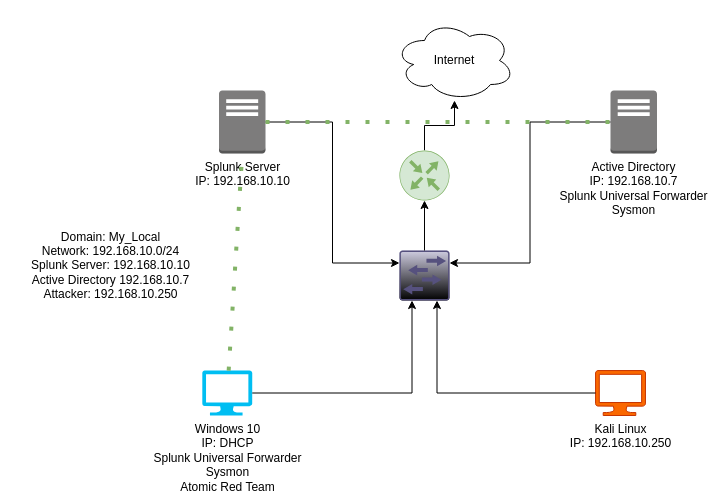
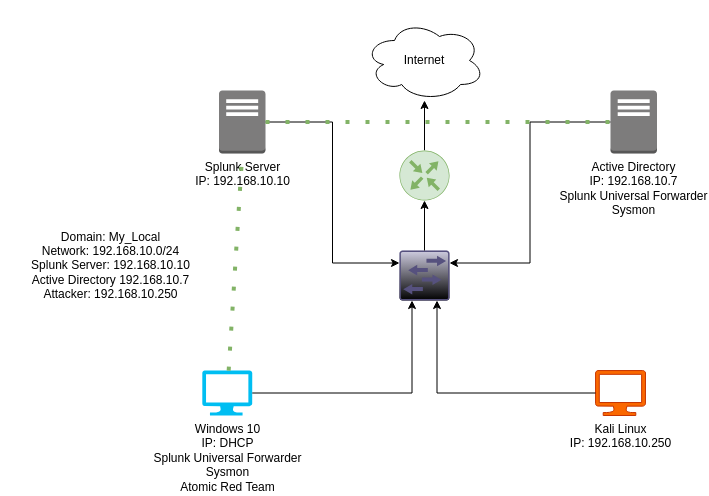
node "Internet": moved (455, 61) -> (425, 61)
